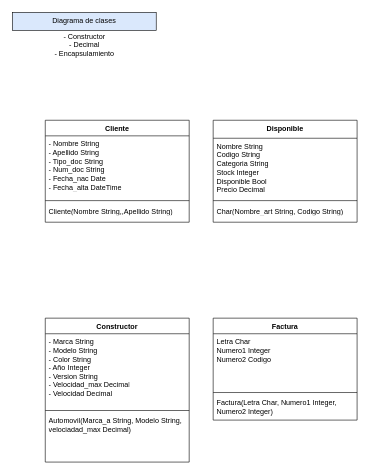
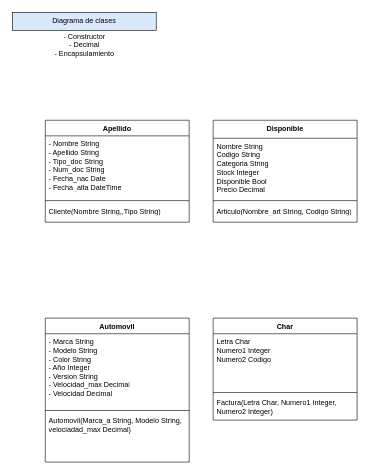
node "Cliente": label "Cliente" -> "Apellido"
node "Cliente(Nombre String,,Apellido String)": label "Cliente(Nombre String,,Apellido String)" -> "Cliente(Nombre String,,Tipo String)"
node "Char(Nombre_art String, Codigo String)": label "Char(Nombre_art String, Codigo String)" -> "Articulo(Nombre_art String, Codigo String)"
node "Constructor": label "Constructor" -> "Automovil"
node "Factura": label "Factura" -> "Char"
